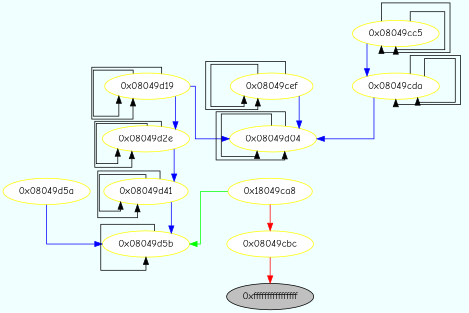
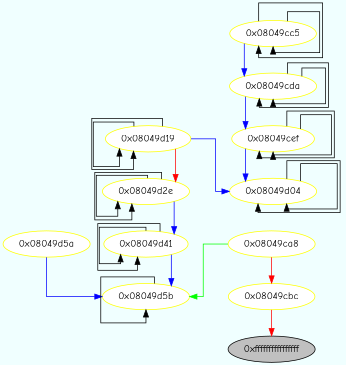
edge "0x08049d19" -> "0x08049d2e": color blue -> red
edge "0x08049cda" -> "0x08049d04": now "0x08049cda" -> "0x08049cef"
node "0x18049ca8": label "0x18049ca8" -> "0x08049ca8"
